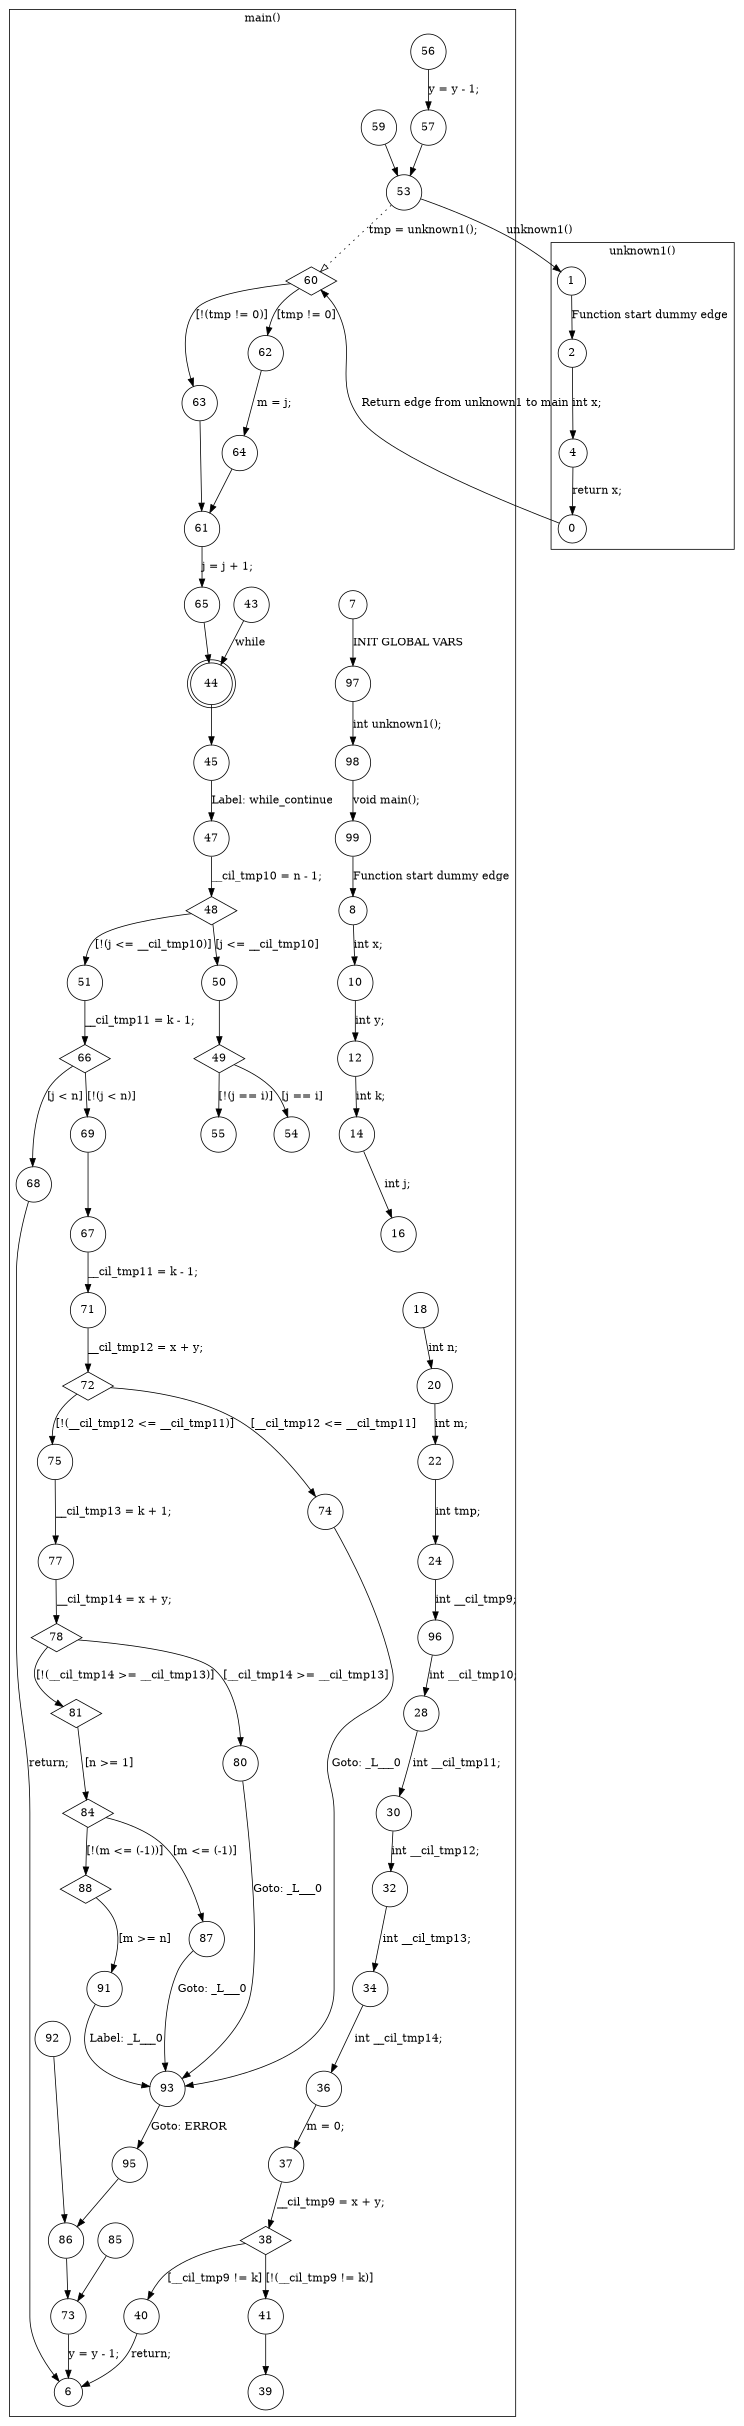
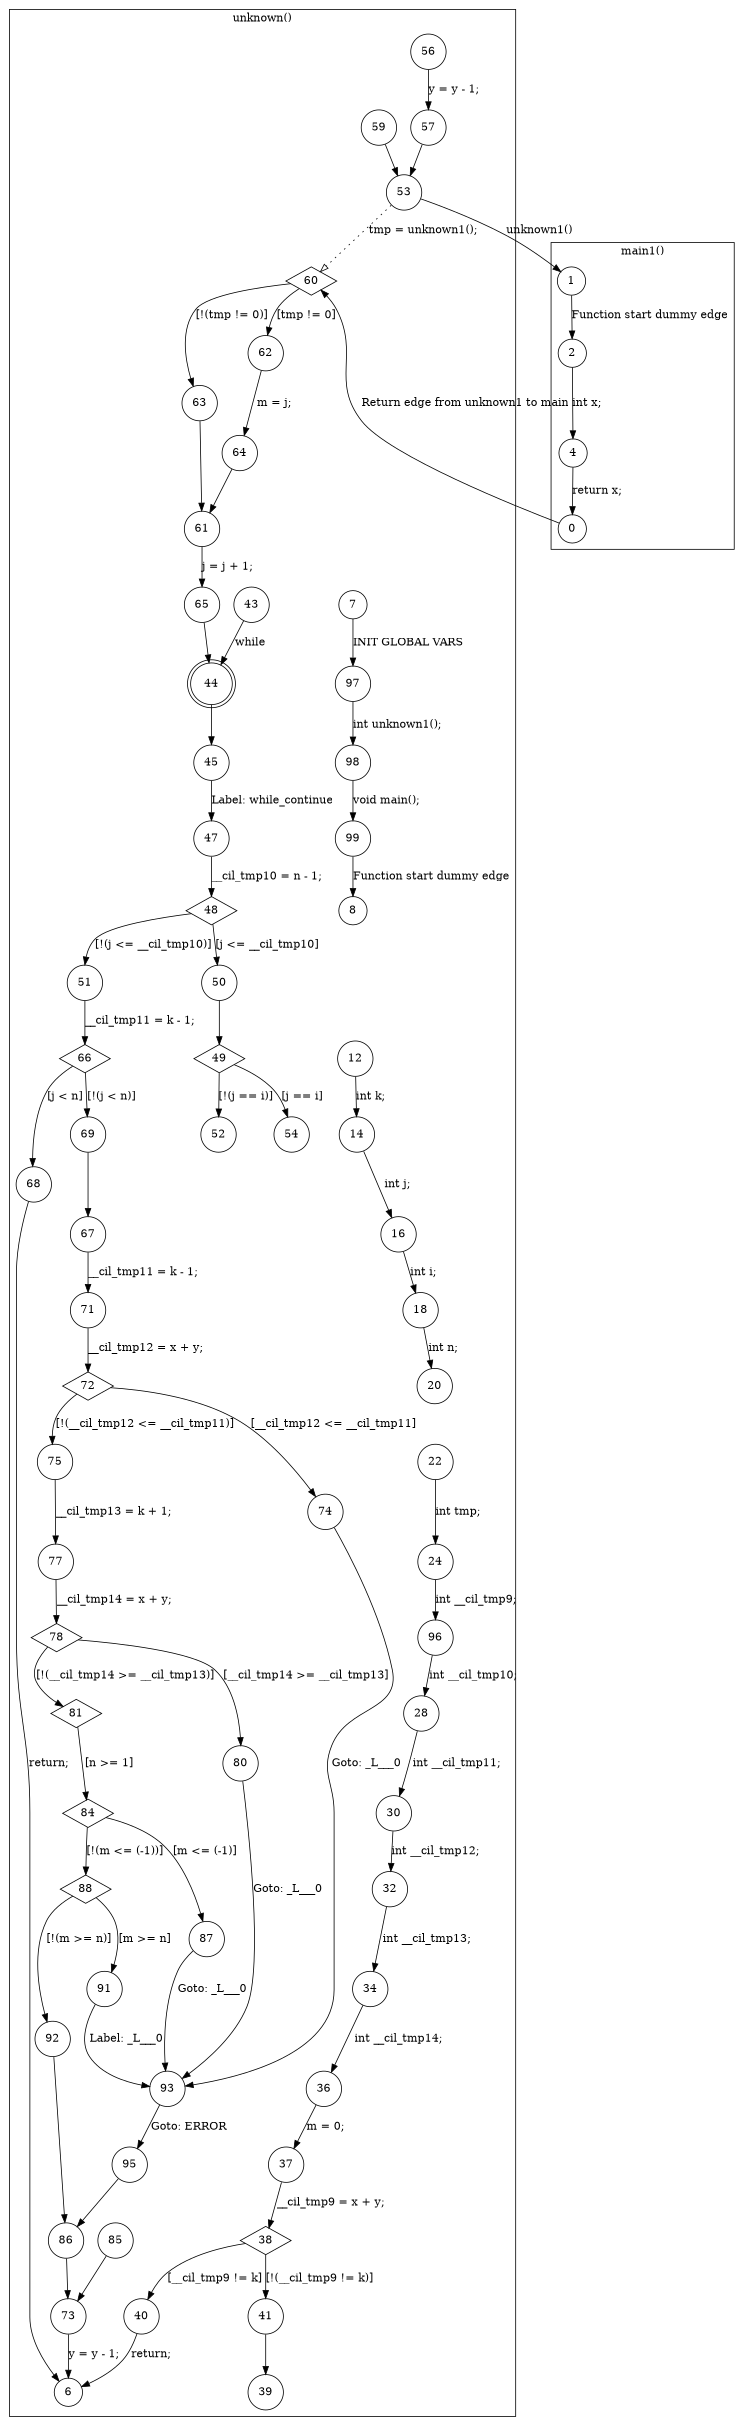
cluster "main()": label "main()" -> "unknown()"
cluster "unknown1()": label "unknown1()" -> "main1()"
node "10": removed
node "55": label "55" -> "52"
edge "16" -> "18": added, label "int i;"
edge "20" -> "22": removed, label "int m;"
edge "88" -> "92": added, label "[!(m >= n)]"
